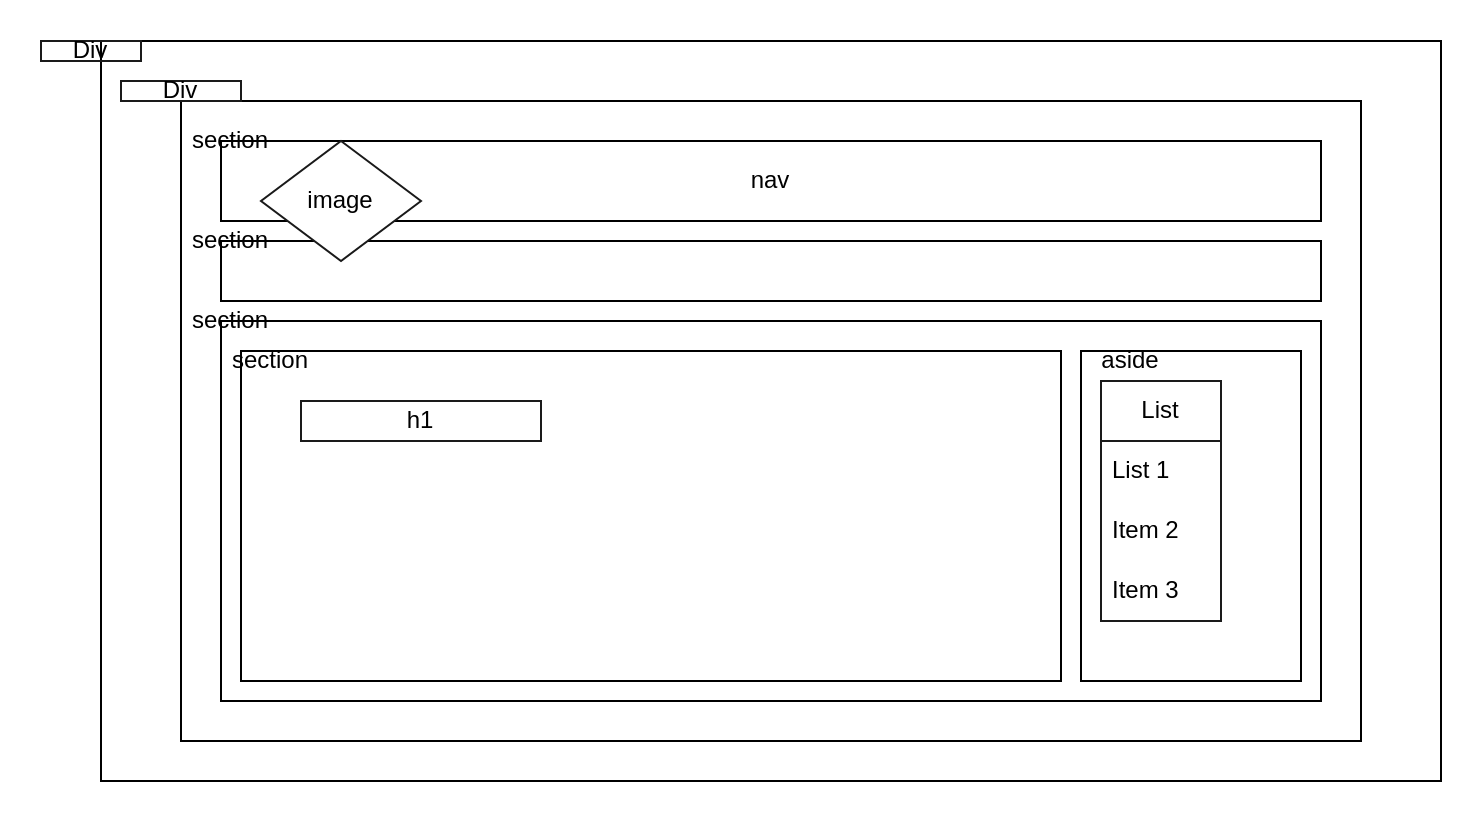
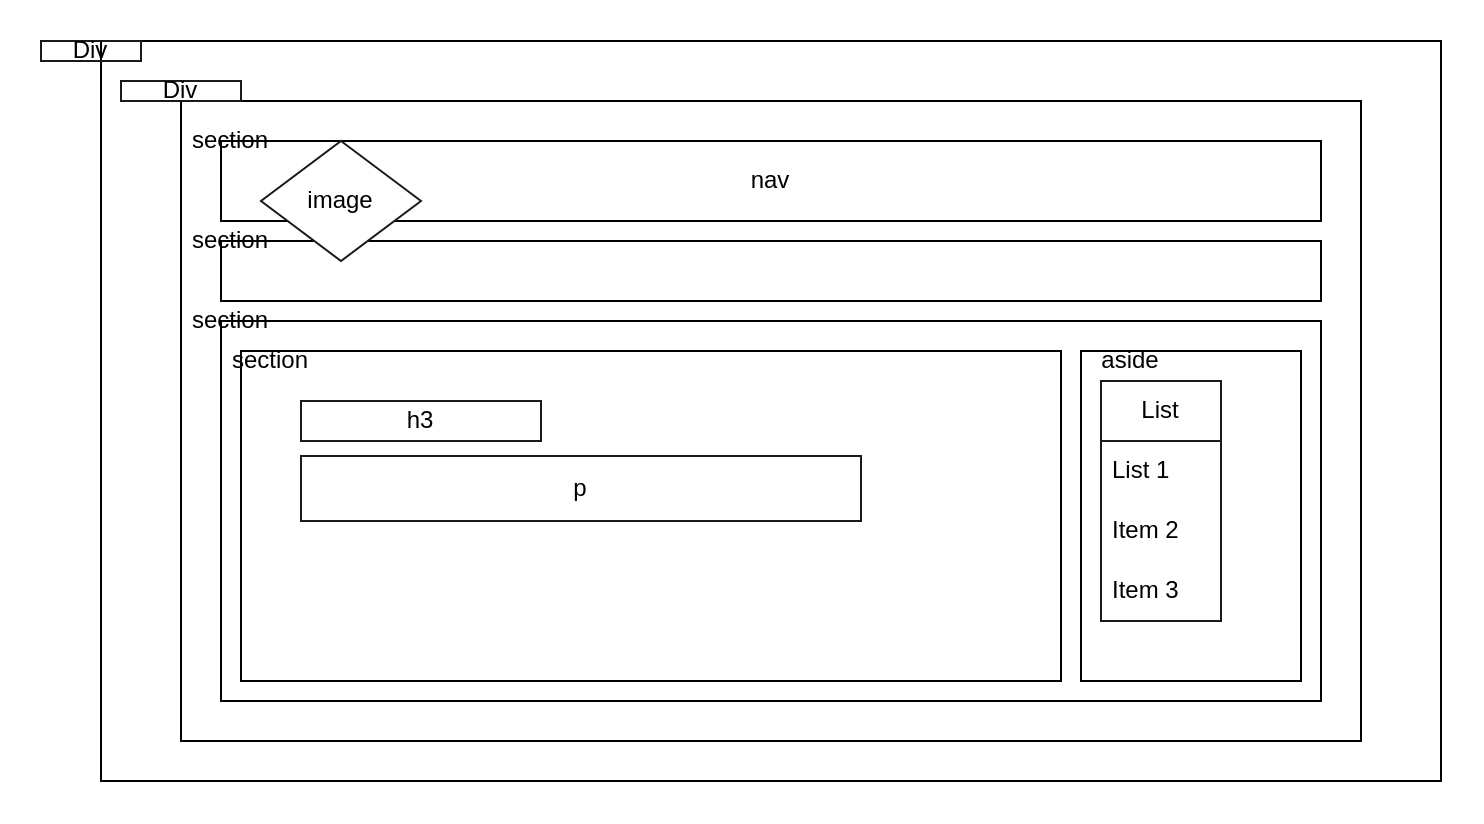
node "h1": label "h1" -> "h3"
node "p": added
